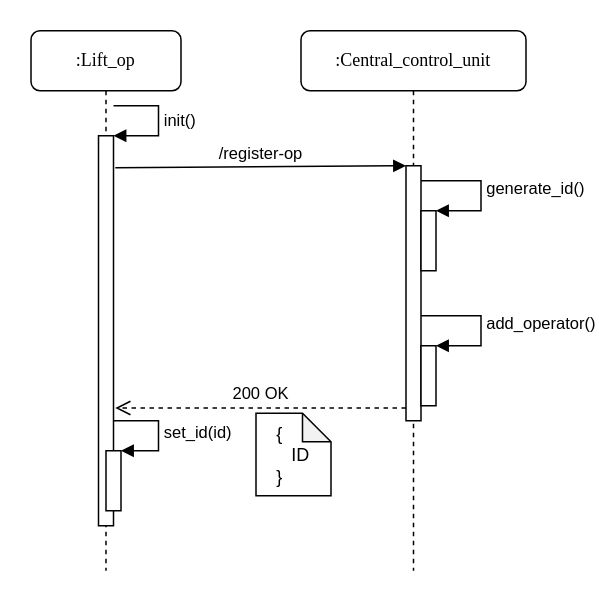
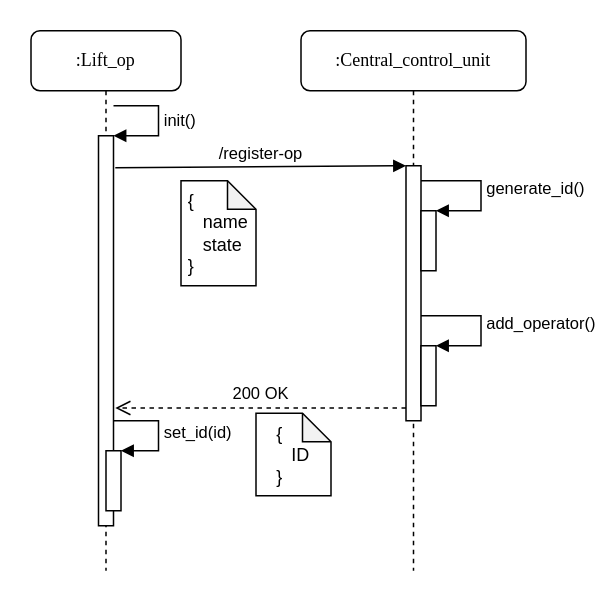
node "{ name state }": added
